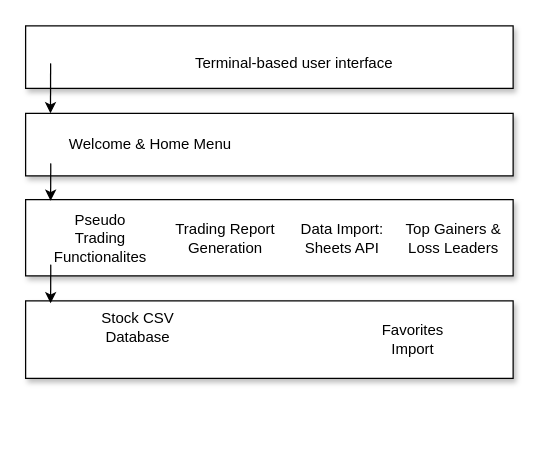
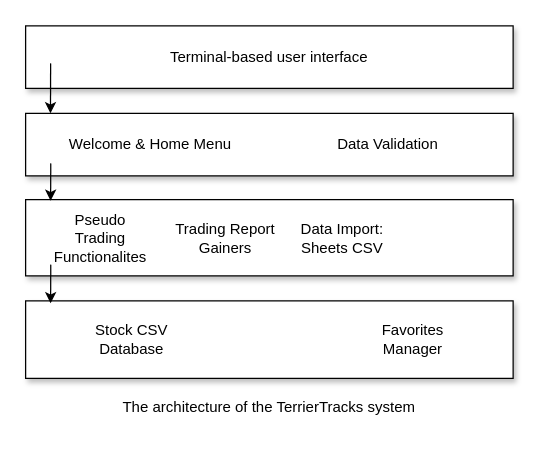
node "Terminal-based user interface": moved (294, 63) -> (269, 57)
node "Data Validation": added
node "Trading Report Generation": label "Trading Report Generation" -> "Trading Report Gainers"
node "Data Import: Sheets API": label "Data Import: Sheets API" -> "Data Import: Sheets CSV"
node "Top Gainers & Loss Leaders": removed
node "Stock CSV Database": moved (138, 327) -> (132, 339)
node "Favorites Import": label "Favorites Import" -> "Favorites Manager"
node "The architecture of the TerrierTracks system": added
